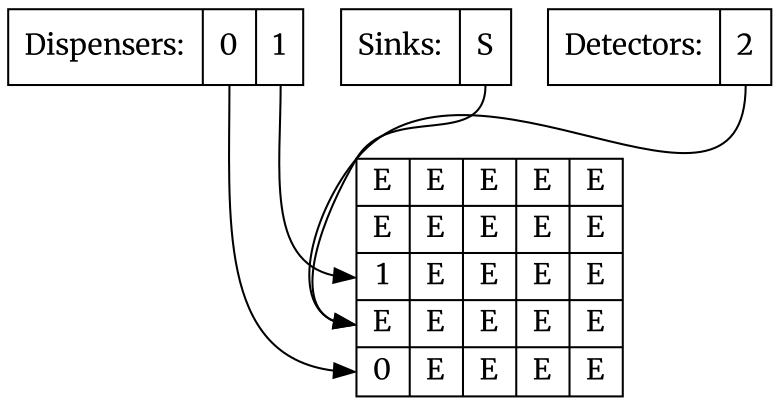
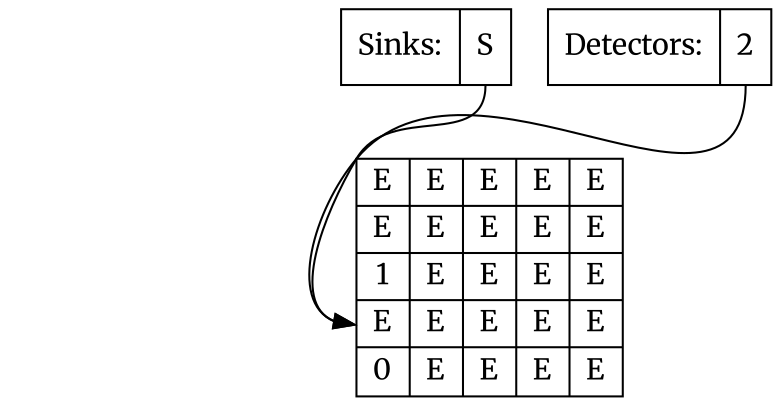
node "Dispensers:": removed
